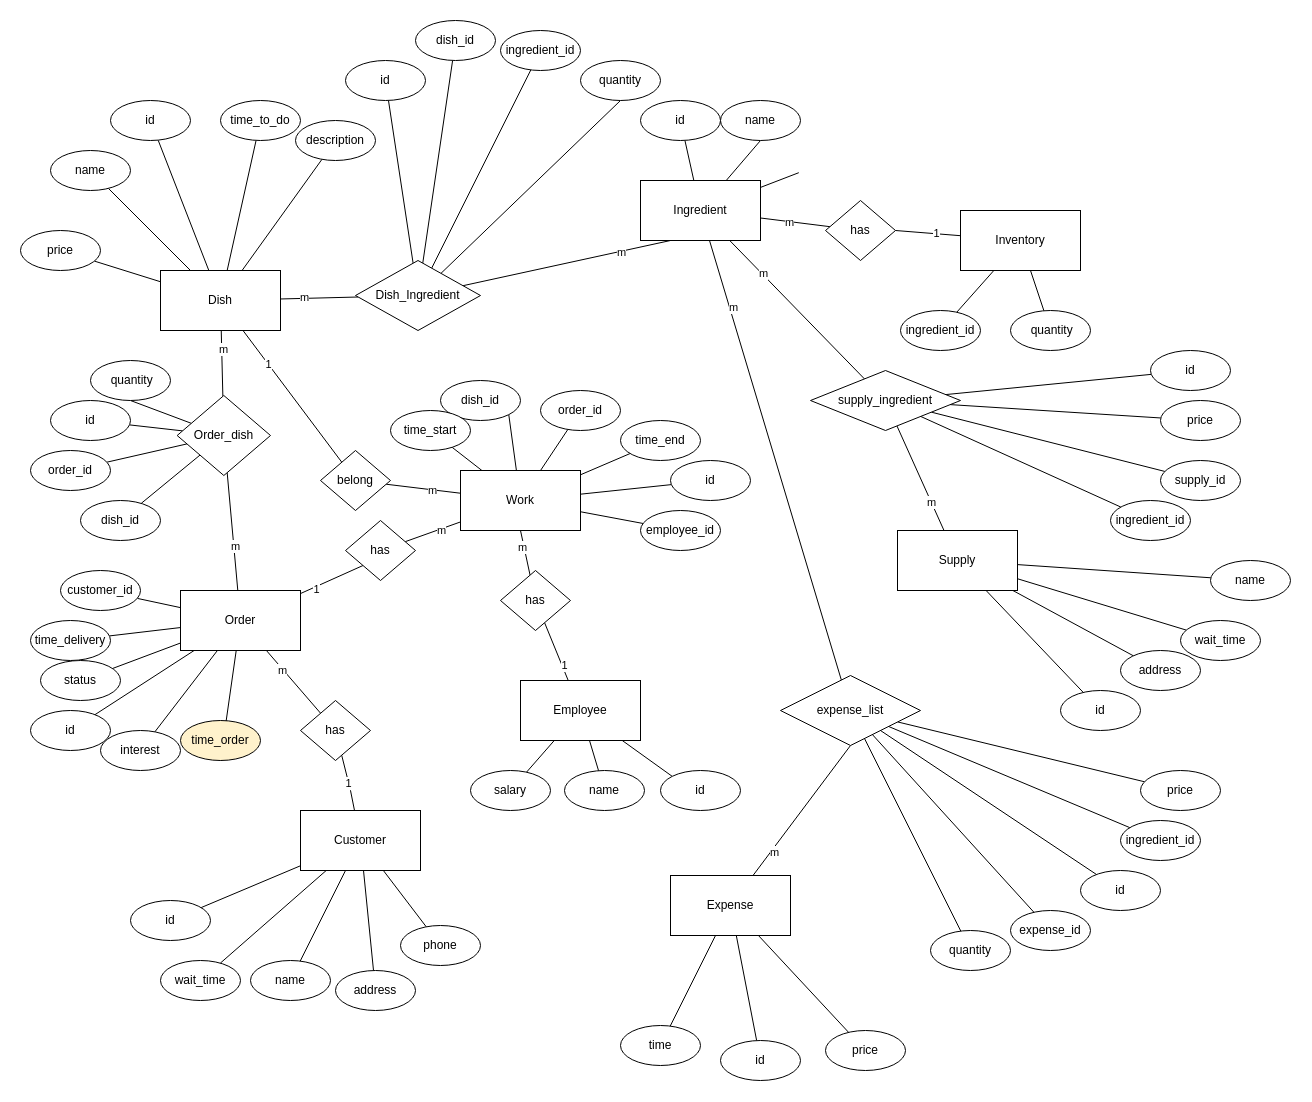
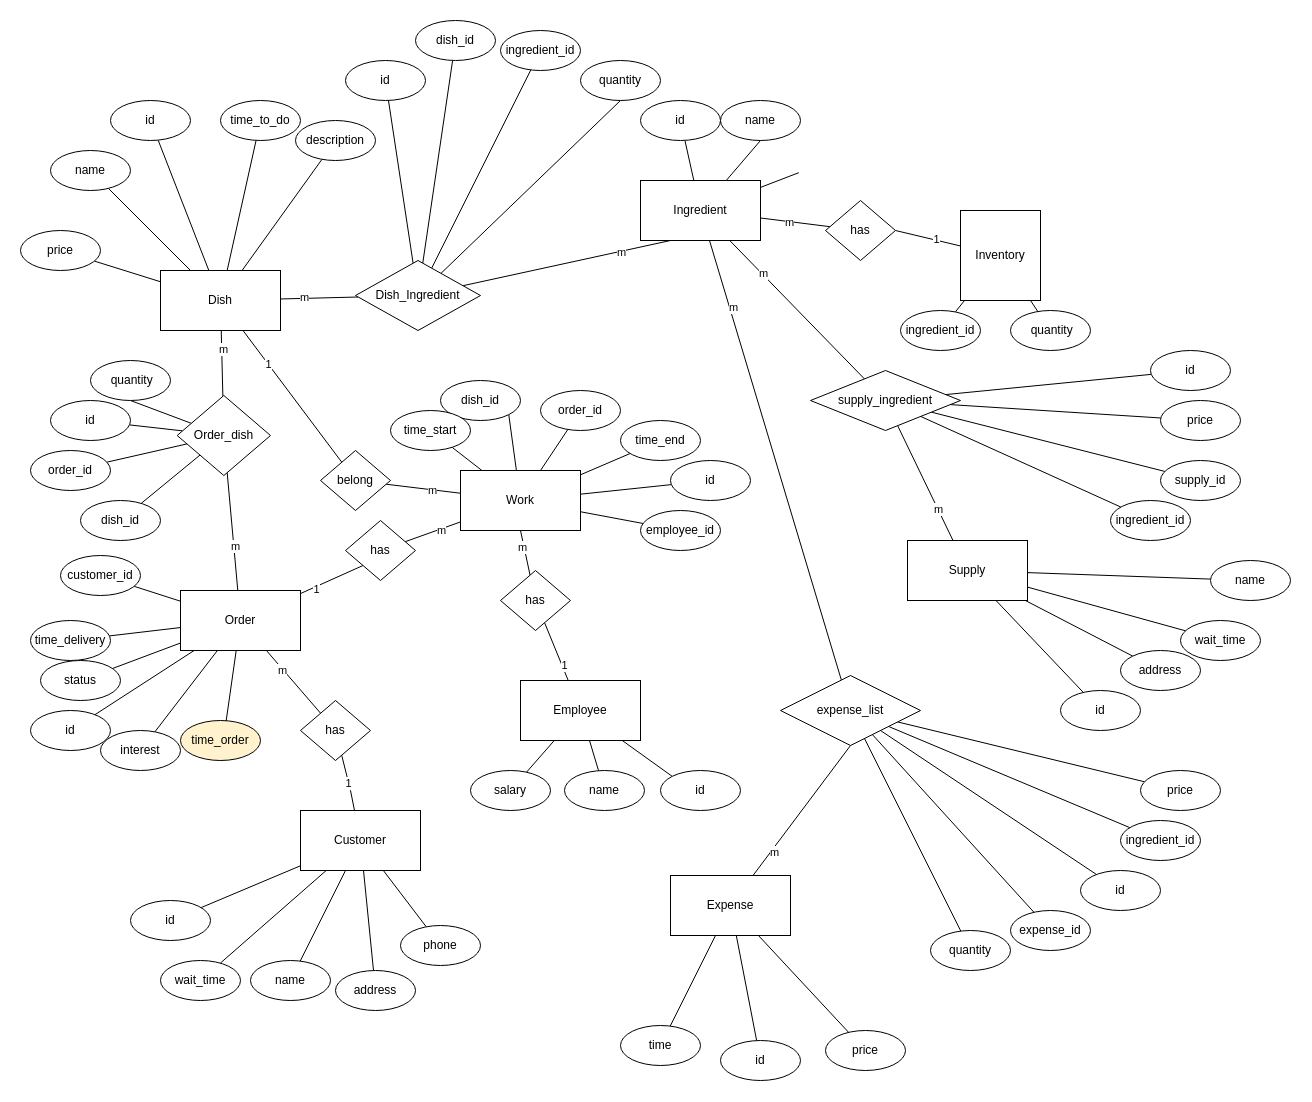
node "Inventory": size 120x60 -> 80x90
node "Supply": moved (958, 561) -> (968, 571)
node "customer_id": moved (101, 591) -> (101, 576)
